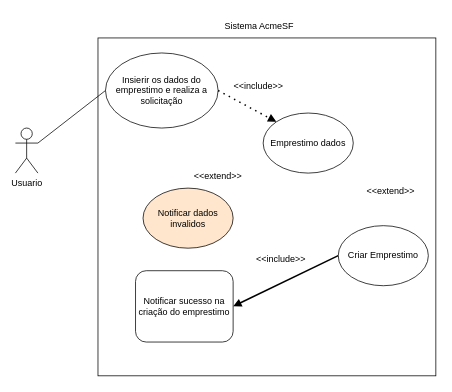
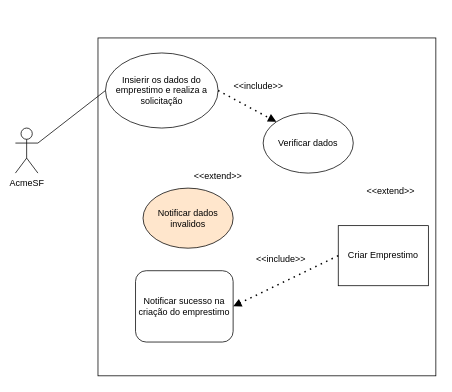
node "Sistema AcmeSF": removed
node "Emprestimo dados": label "Emprestimo dados" -> "Verificar dados"
node "Usuario": label "Usuario" -> "AcmeSF"
node "Criar Emprestimo": shape ellipse -> rectangle
edge "Criar Emprestimo" -> "Notificar sucesso na criação do emprestimo": style solid -> dashed
